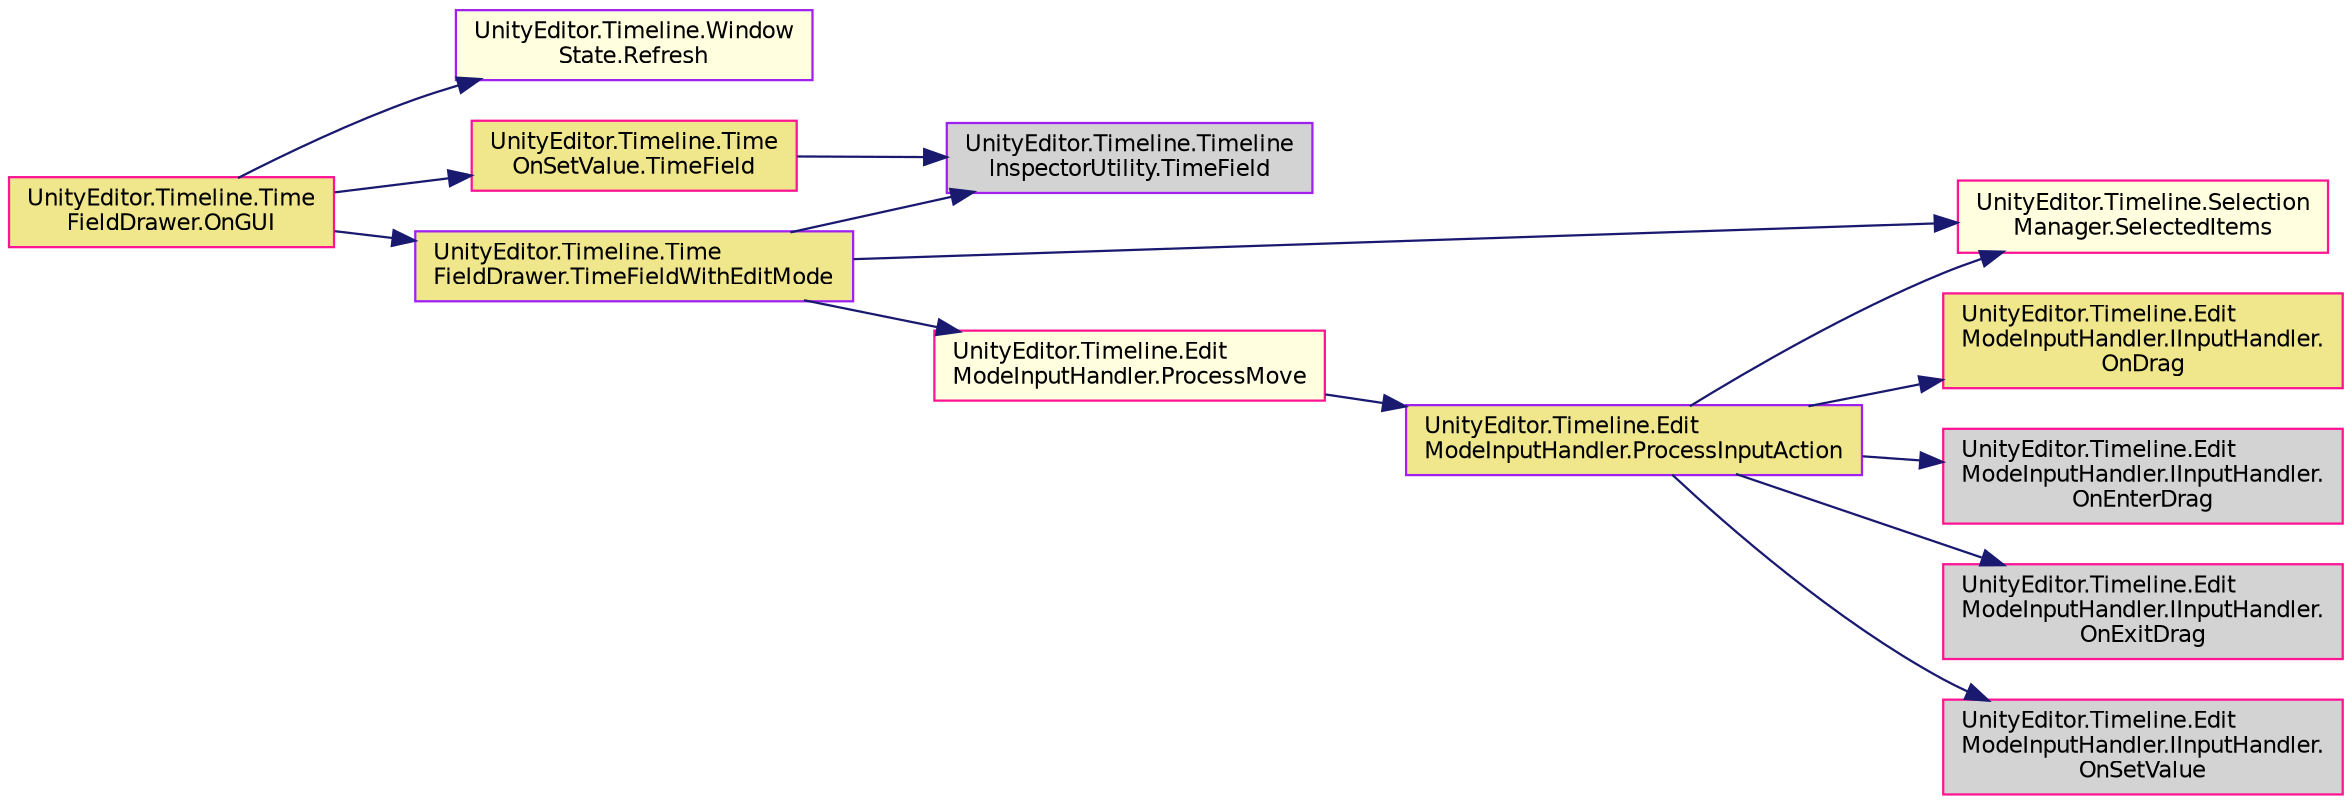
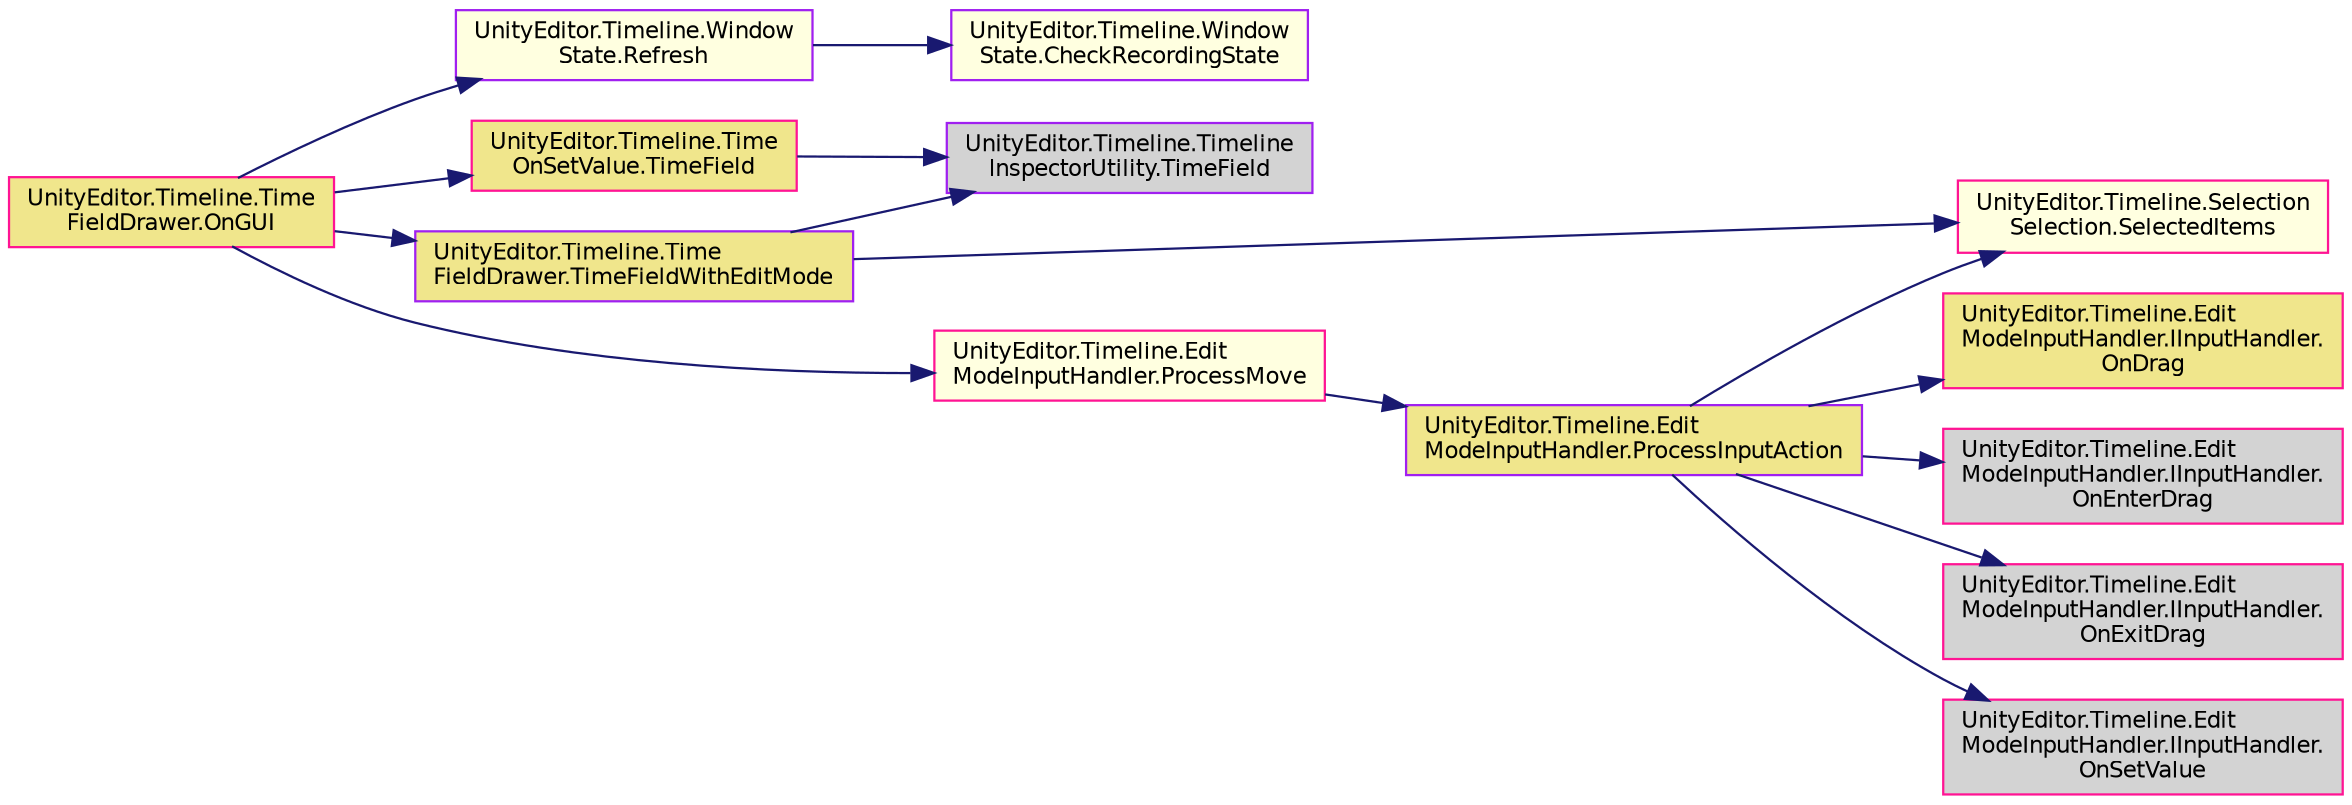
node "UnityEditor.Timeline.Window State.CheckRecordingState": added
node "UnityEditor.Timeline.Selection Manager.SelectedItems": label "UnityEditor.Timeline.Selection Manager.SelectedItems" -> "UnityEditor.Timeline.Selection Selection.SelectedItems"
edge "UnityEditor.Timeline.Time FieldDrawer.TimeFieldWithEditMode" -> "UnityEditor.Timeline.Edit ModeInputHandler.ProcessMove": now "UnityEditor.Timeline.Time FieldDrawer.OnGUI" -> "UnityEditor.Timeline.Edit ModeInputHandler.ProcessMove"
